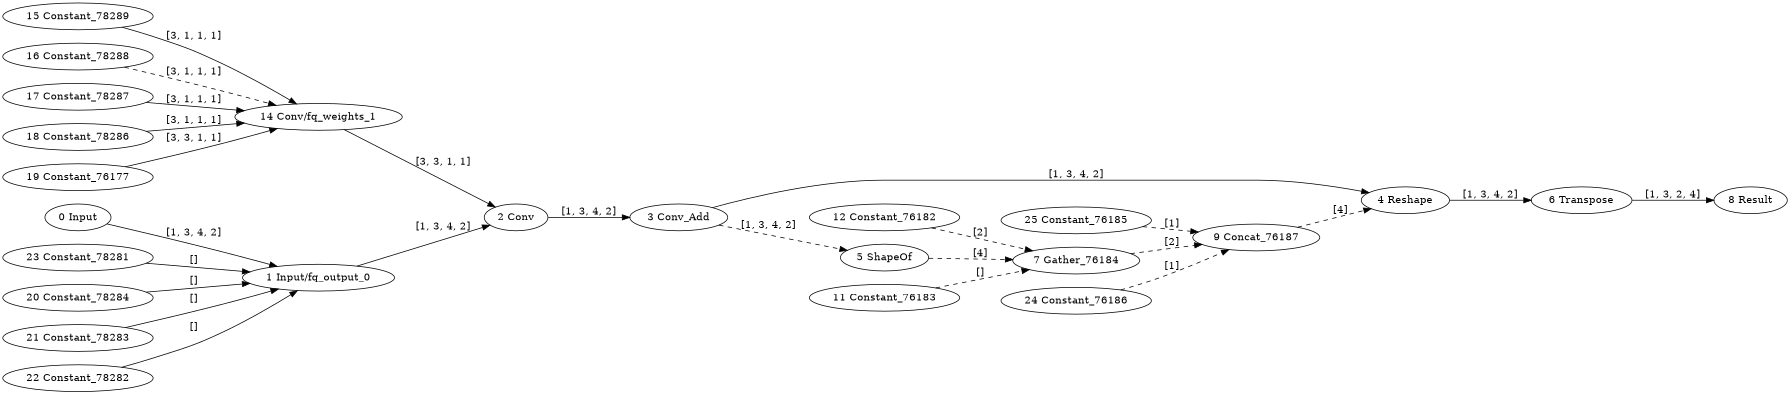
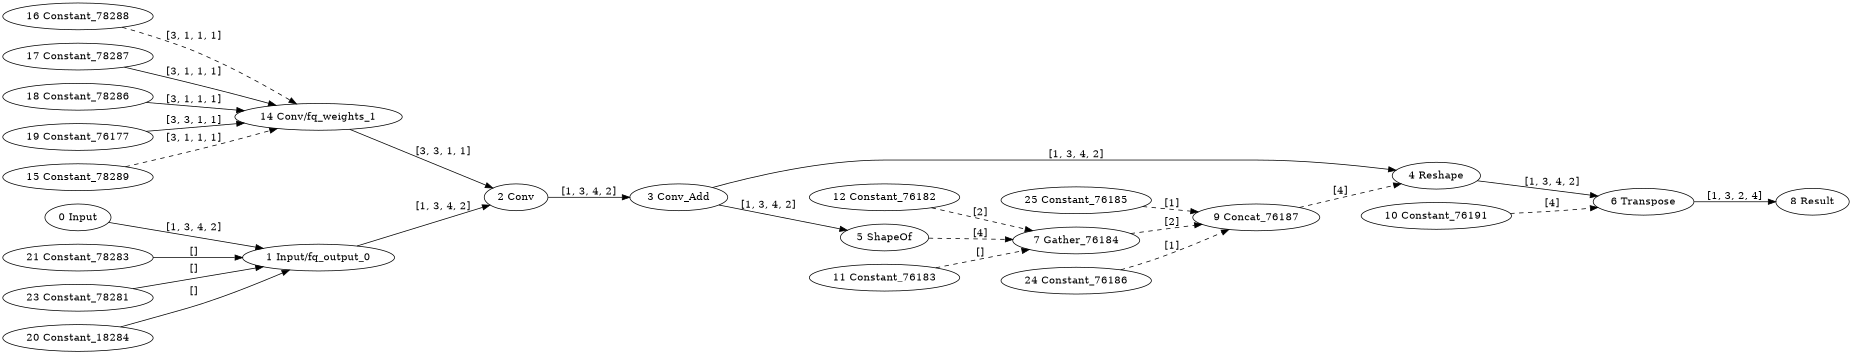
edge "15 Constant_78289" -> "14 Conv/fq_weights_1": style solid -> dashed
node "10 Constant_76191": added
edge "3 Conv_Add" -> "5 ShapeOf": style dashed -> solid
node "20 Constant_78284": label "20 Constant_78284" -> "20 Constant_18284"
node "22 Constant_78282": removed
